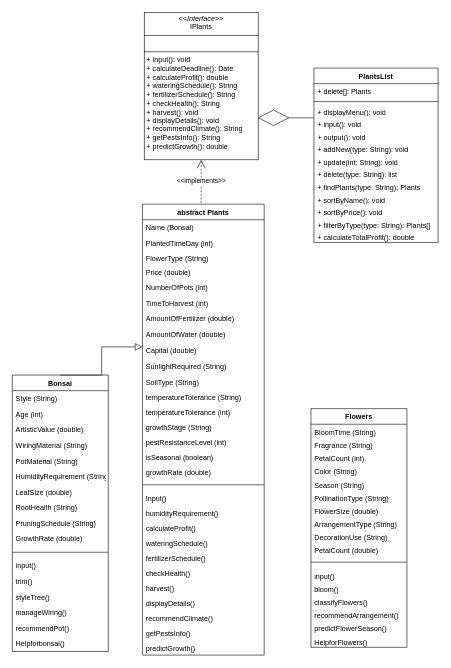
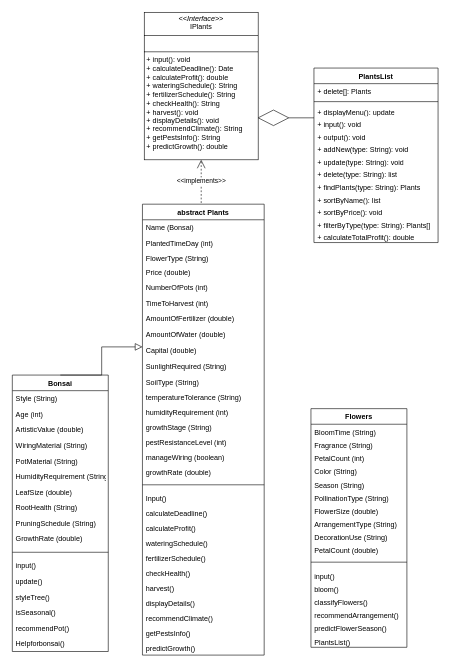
node "+ displayMenu(): void": label "+ displayMenu(): void" -> "+ displayMenu(): update"
node "+ update(int: String): void": label "+ update(int: String): void" -> "+ update(type: String): void"
node "+ sortByName(): void": label "+ sortByName(): void" -> "+ sortByName(): list"
node "temperatureTolerance (int)": label "temperatureTolerance (int)" -> "humidityRequirement (int)"
node "isSeasonal (boolean)": label "isSeasonal (boolean)" -> "manageWiring (boolean)"
node "humidityRequirement()": label "humidityRequirement()" -> "calculateDeadline()"
node "trim()": label "trim()" -> "update()"
node "manageWiring()": label "manageWiring()" -> "isSeasonal()"
node "HelpforFlowers()": label "HelpforFlowers()" -> "PlantsList()"
